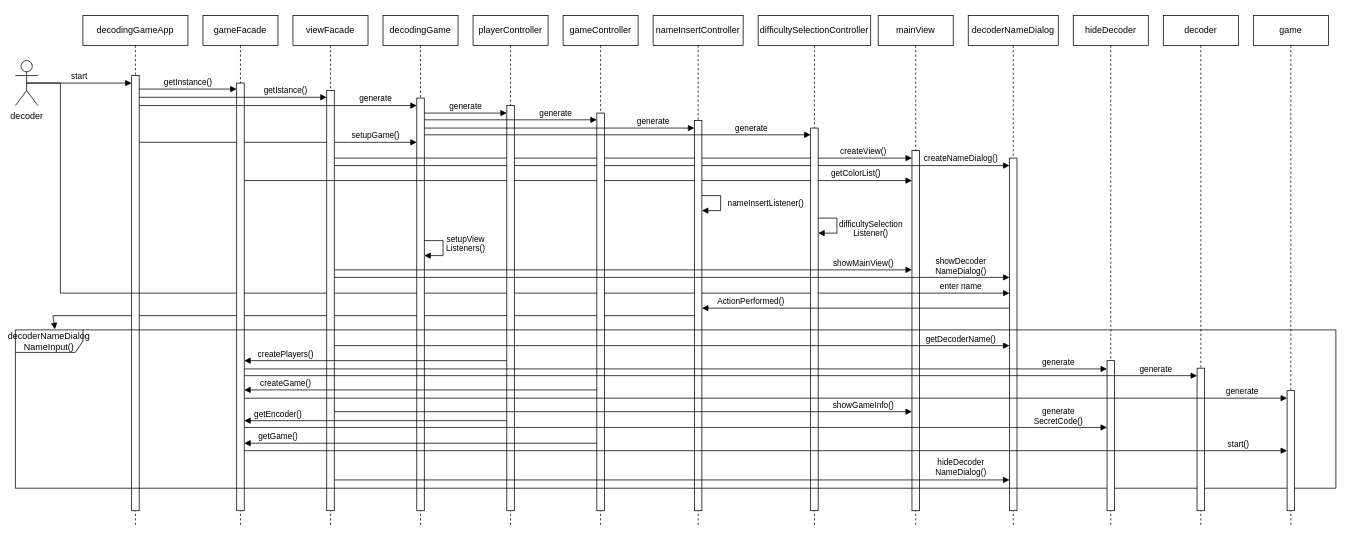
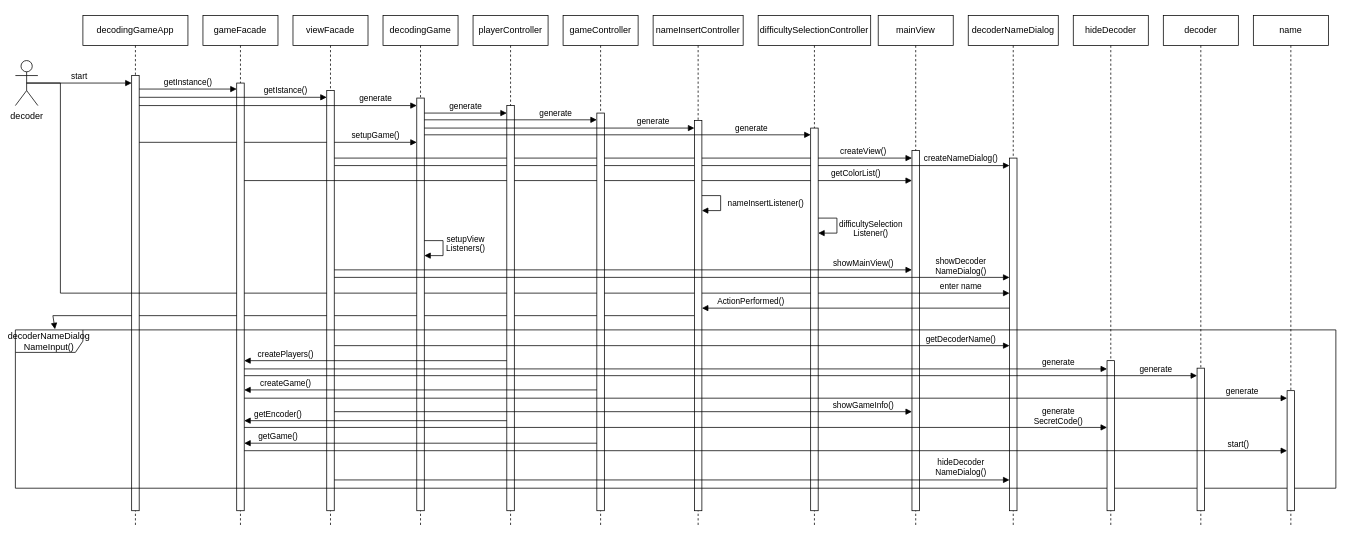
node "game": label "game" -> "name"
